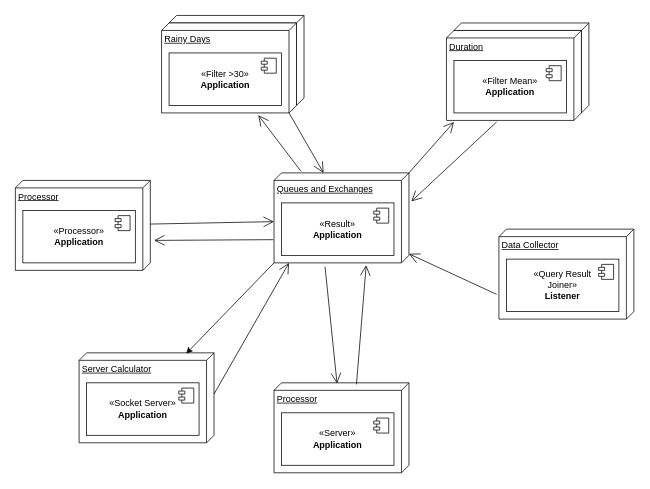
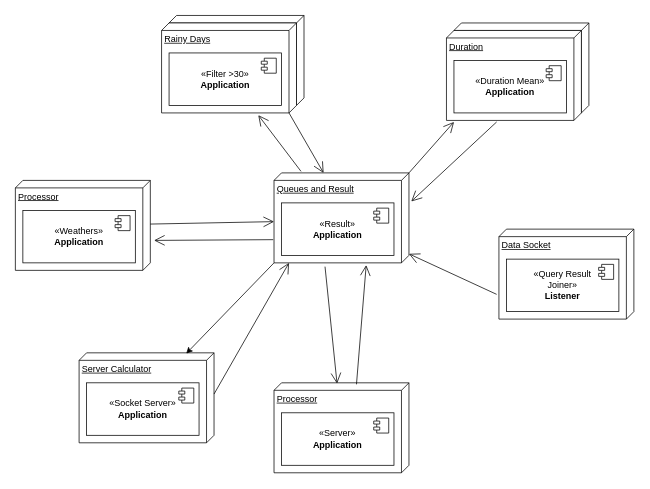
node "«Filter Mean» Application": label "«Filter Mean» Application" -> "«Duration Mean» Application"
node "Queues and Exchanges": label "Queues and Exchanges" -> "Queues and Result"
node "«Processor» Application": label "«Processor» Application" -> "«Weathers» Application"
node "Data Collector": label "Data Collector" -> "Data Socket"
